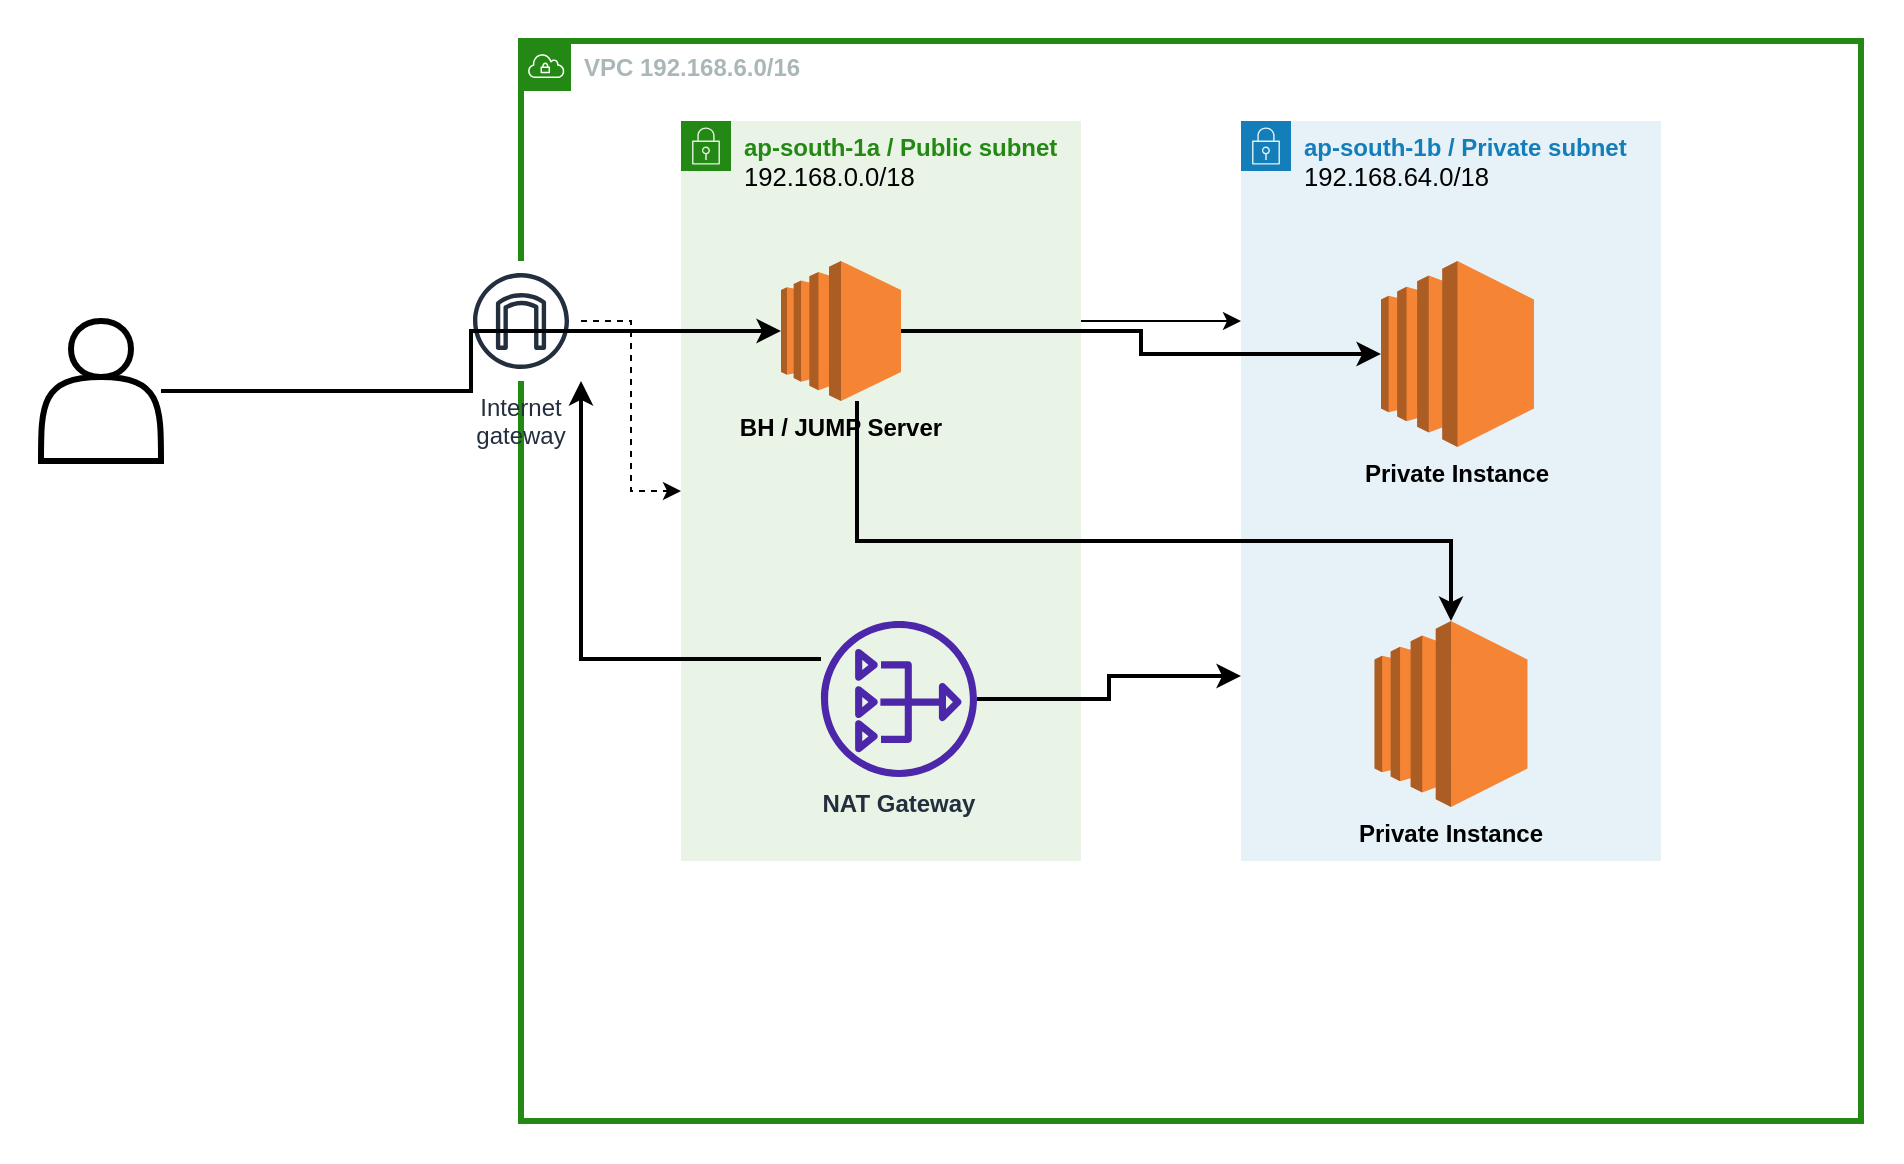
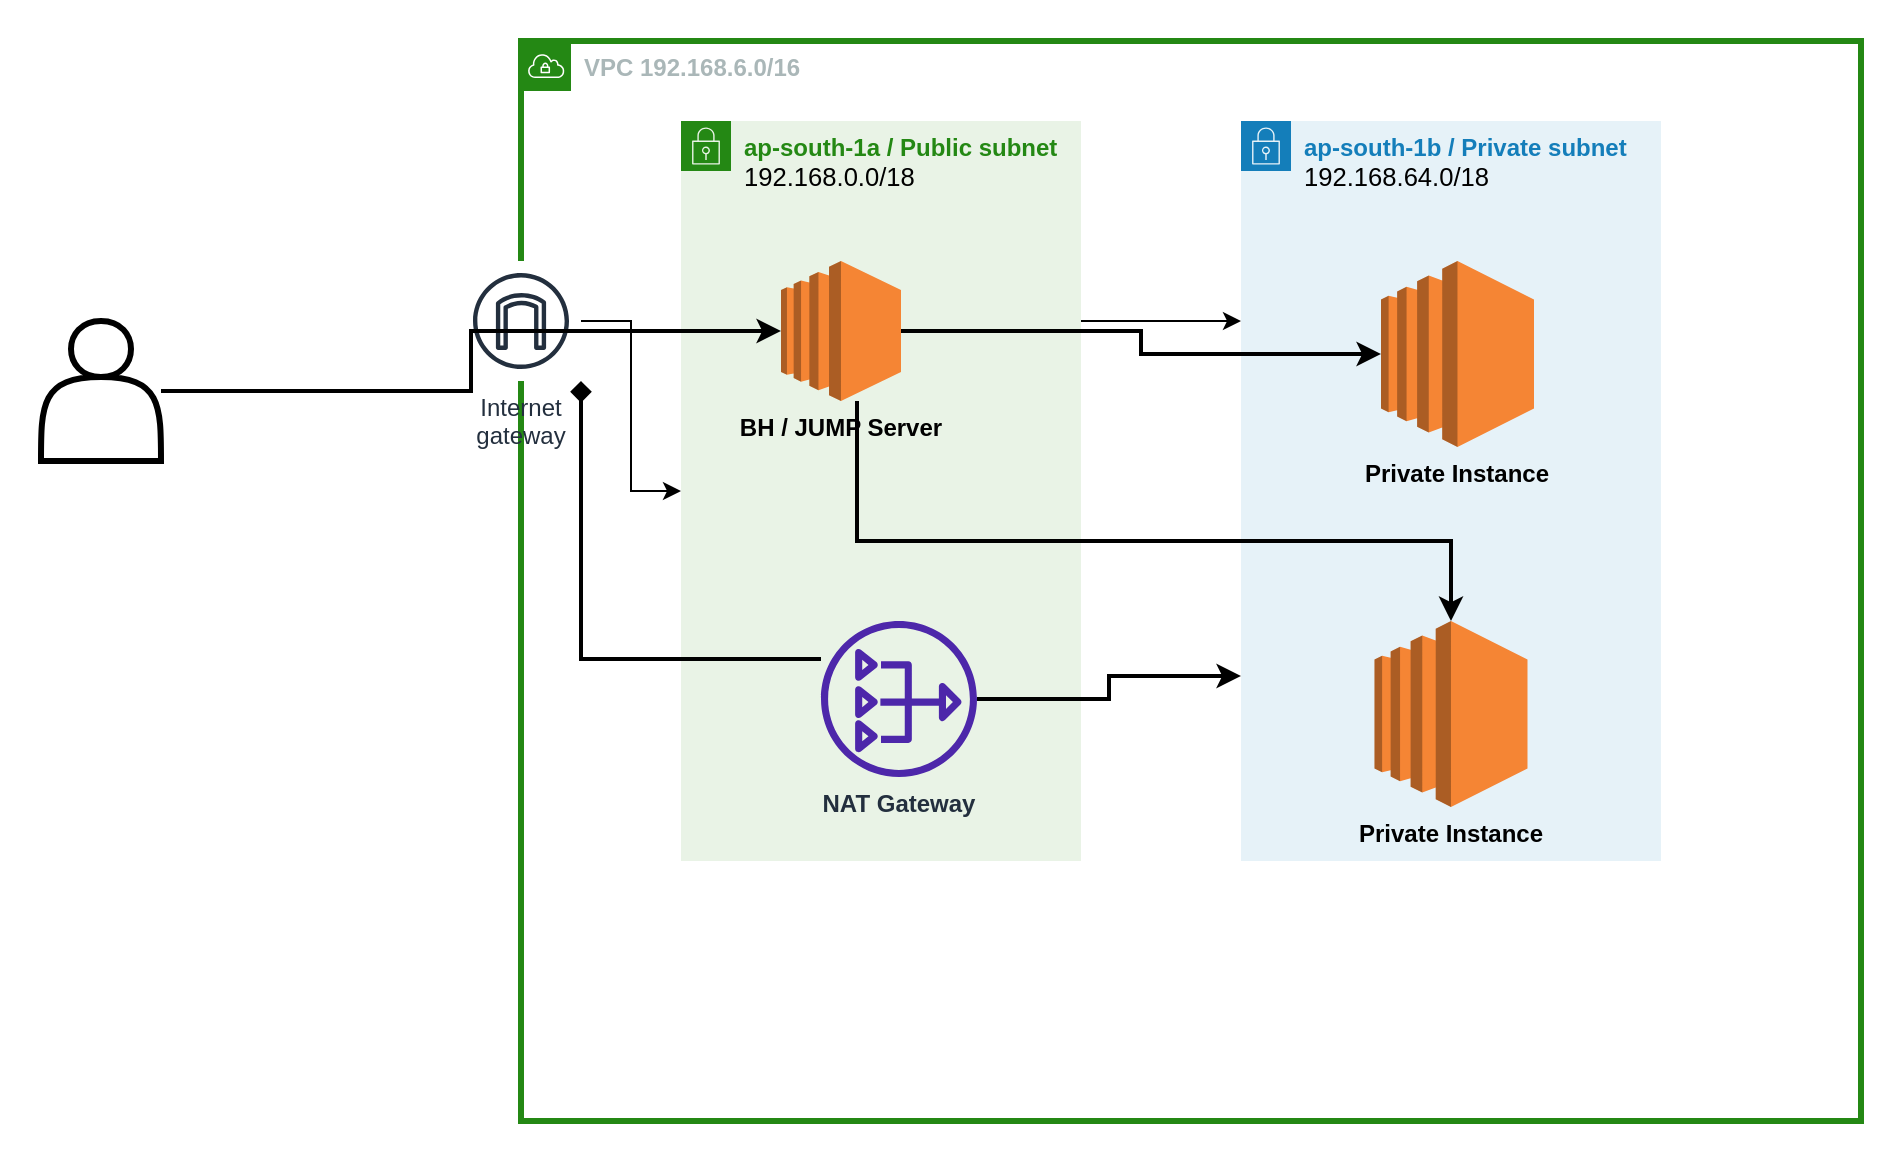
edge "Internet gateway" -> "ap-south-1a / Public subnet 192.168.0.0/18": style dashed -> solid
edge "NAT Gateway" -> "Internet gateway": arrowhead classic -> diamond
